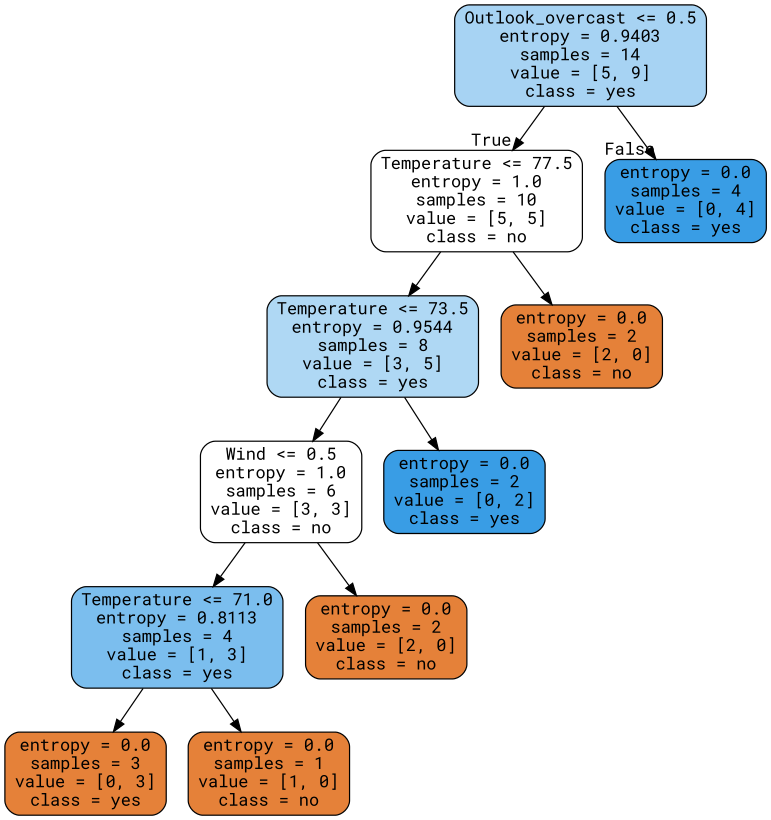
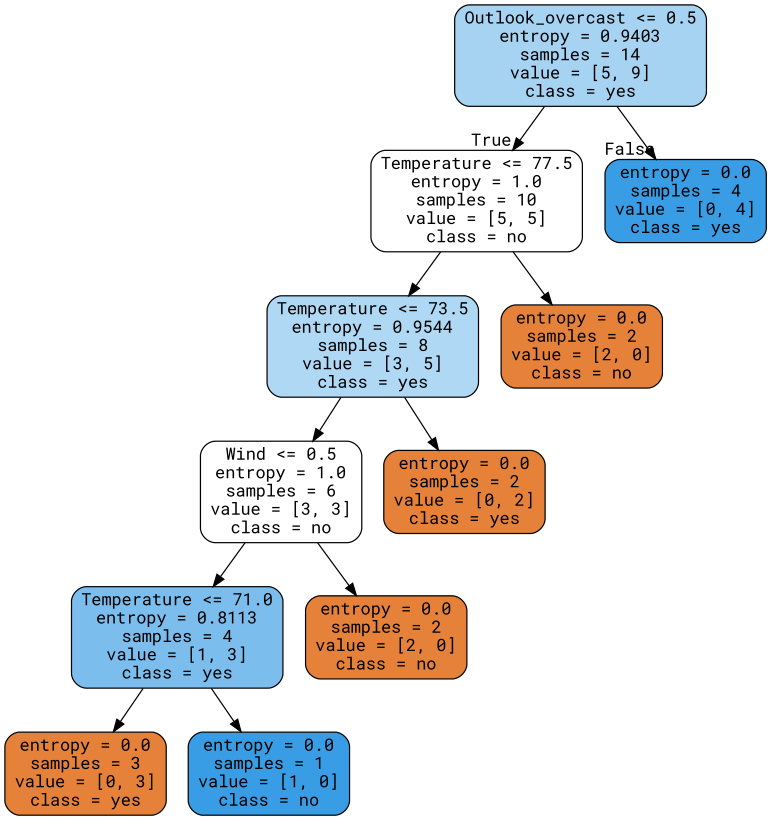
node "entropy = 0.0 samples = 2 value = [0, 2] class = yes": fillcolor #399de5ff -> #e58139ff
node "entropy = 0.0 samples = 1 value = [1, 0] class = no": fillcolor #e58139ff -> #399de5ff
